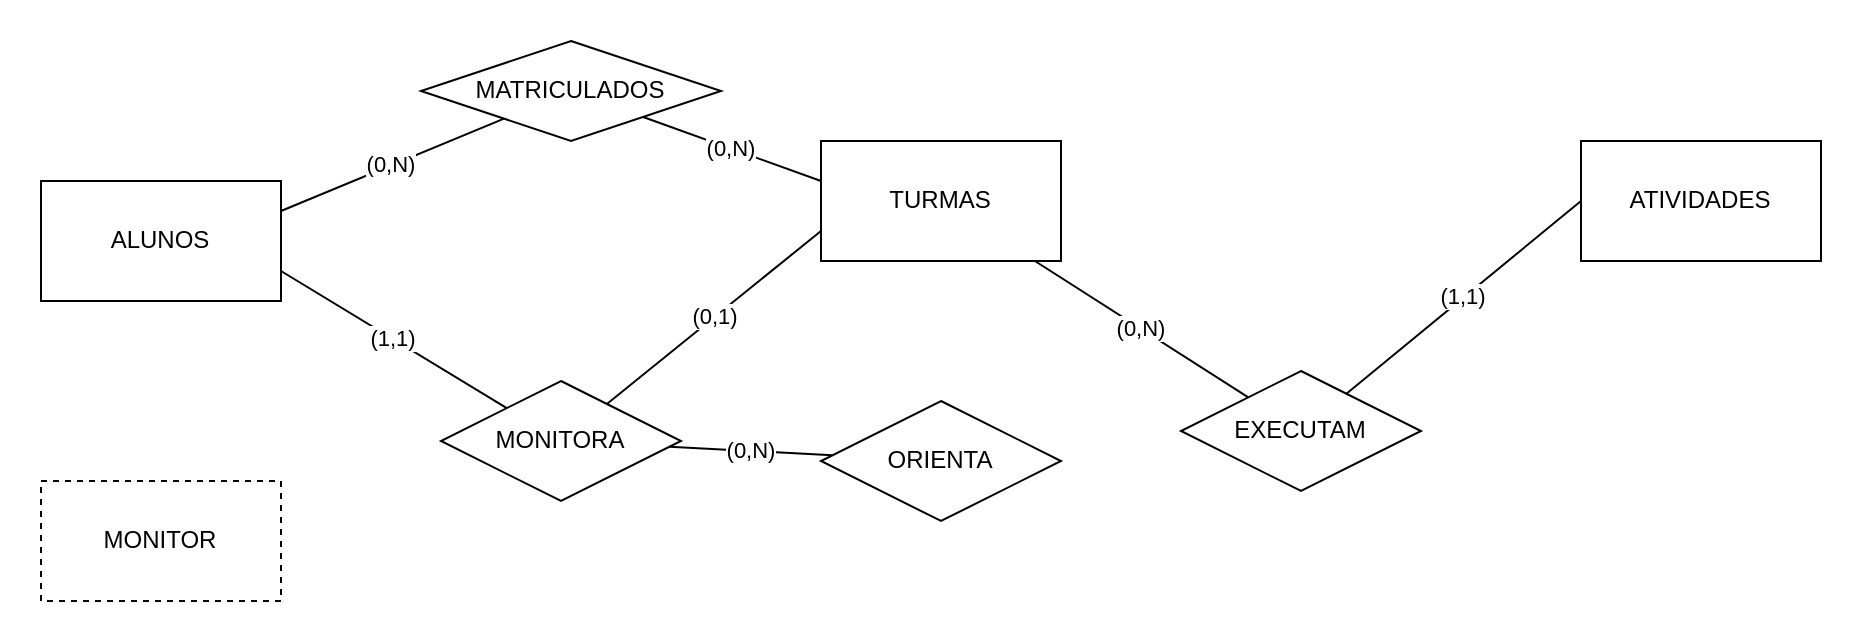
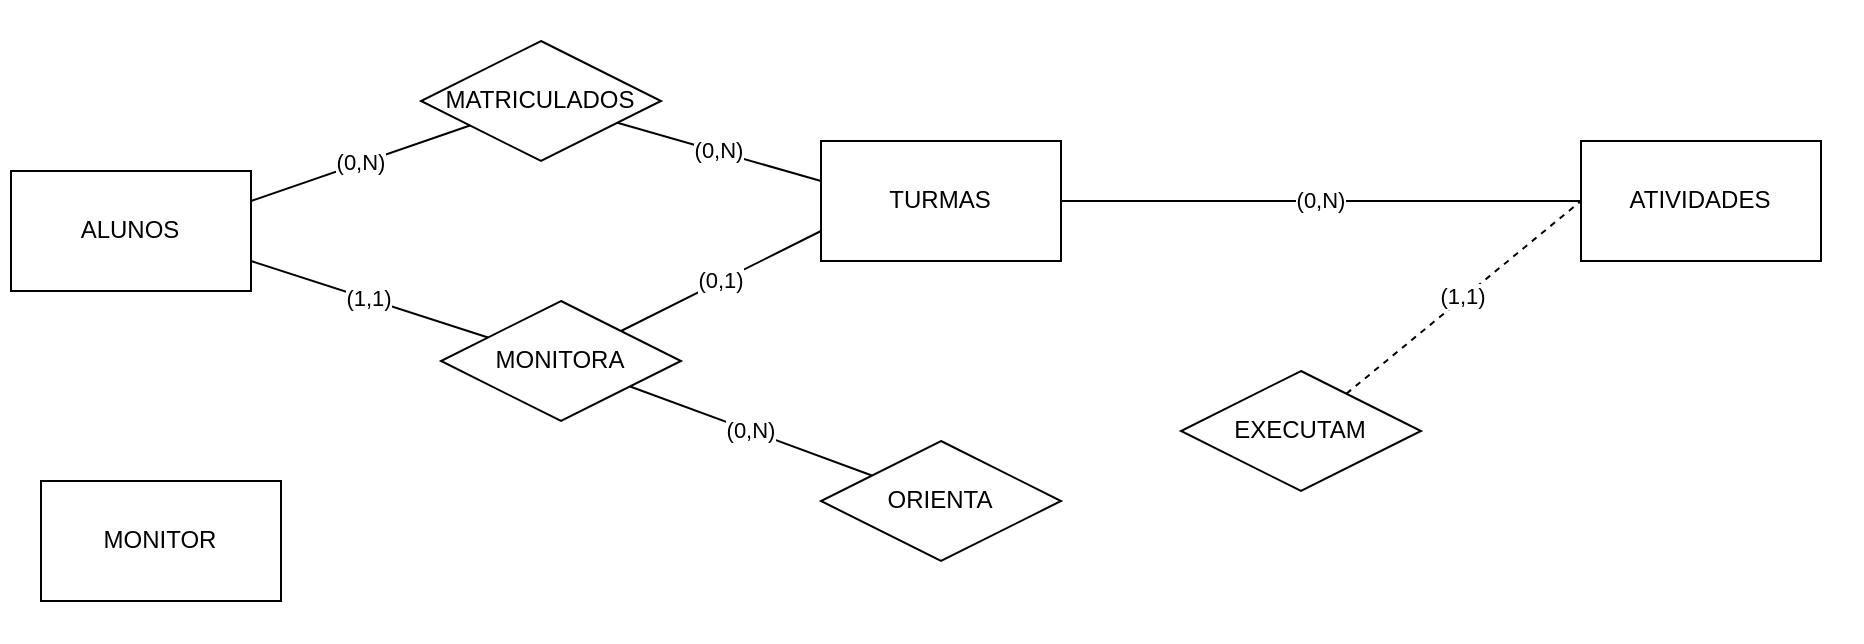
node "MATRICULADOS": size 300x100 -> 240x120
node "ALUNOS": moved (161, 241) -> (131, 231)
edge "TURMAS" -- "EXECUTAM": now "TURMAS" -- "ATIVIDADES"
edge "ATIVIDADES" -- "EXECUTAM": style solid -> dashed
node "MONITORA": moved (561, 441) -> (561, 361)
node "ORIENTA": moved (941, 461) -> (941, 501)
node "MONITOR": style dashed -> solid
